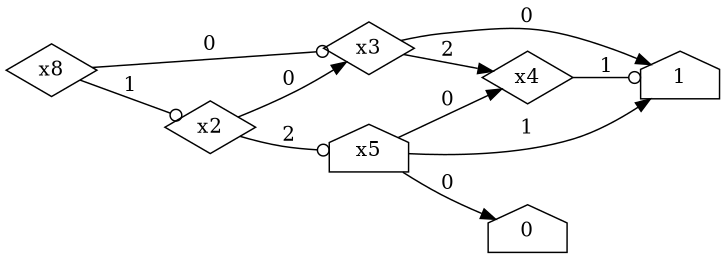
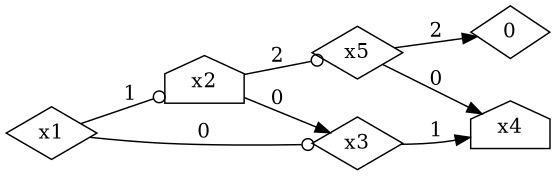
edge "x3" -> "x4": label "2" -> "1"
node "x8": label "x8" -> "x1"
node "x4": shape diamond -> house
node "1": removed
node "x2": shape diamond -> house
node "x5": shape house -> diamond
edge "x5" -> "0": label "0" -> "2"
node "0": shape house -> diamond
